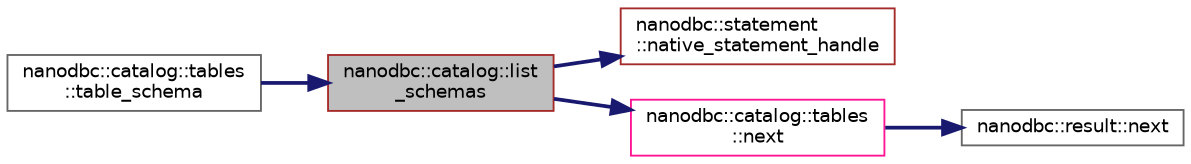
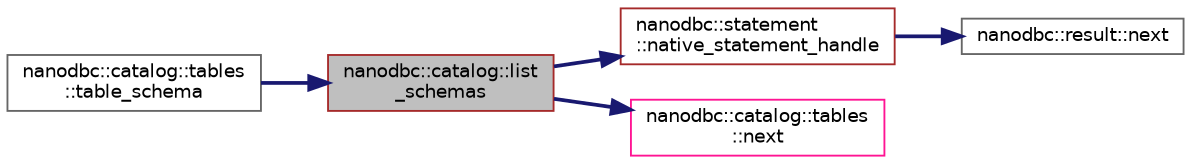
edge "nanodbc::catalog::tables ::next" -> "nanodbc::result::next": now "nanodbc::statement ::native_statement_handle" -> "nanodbc::result::next"
